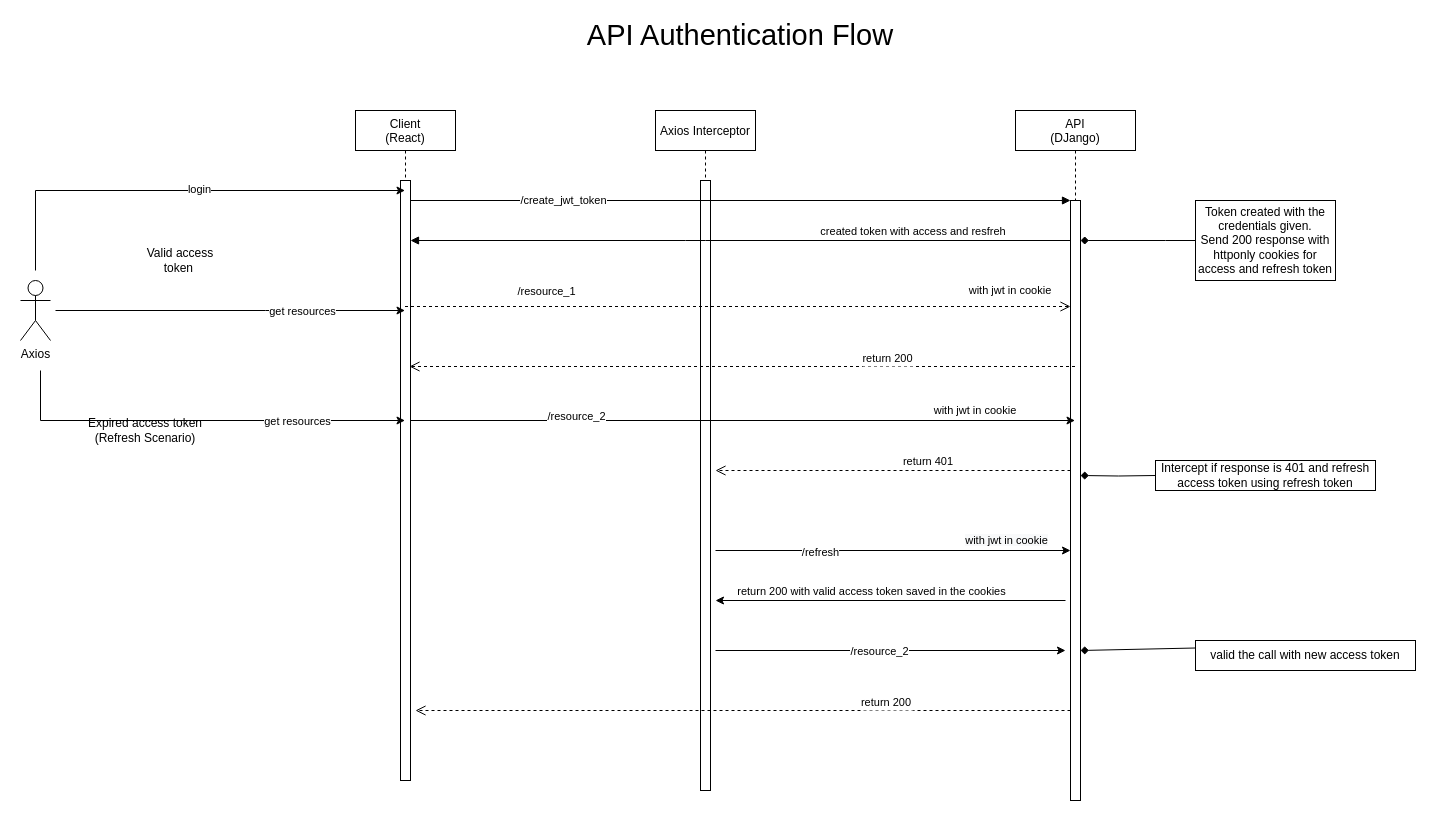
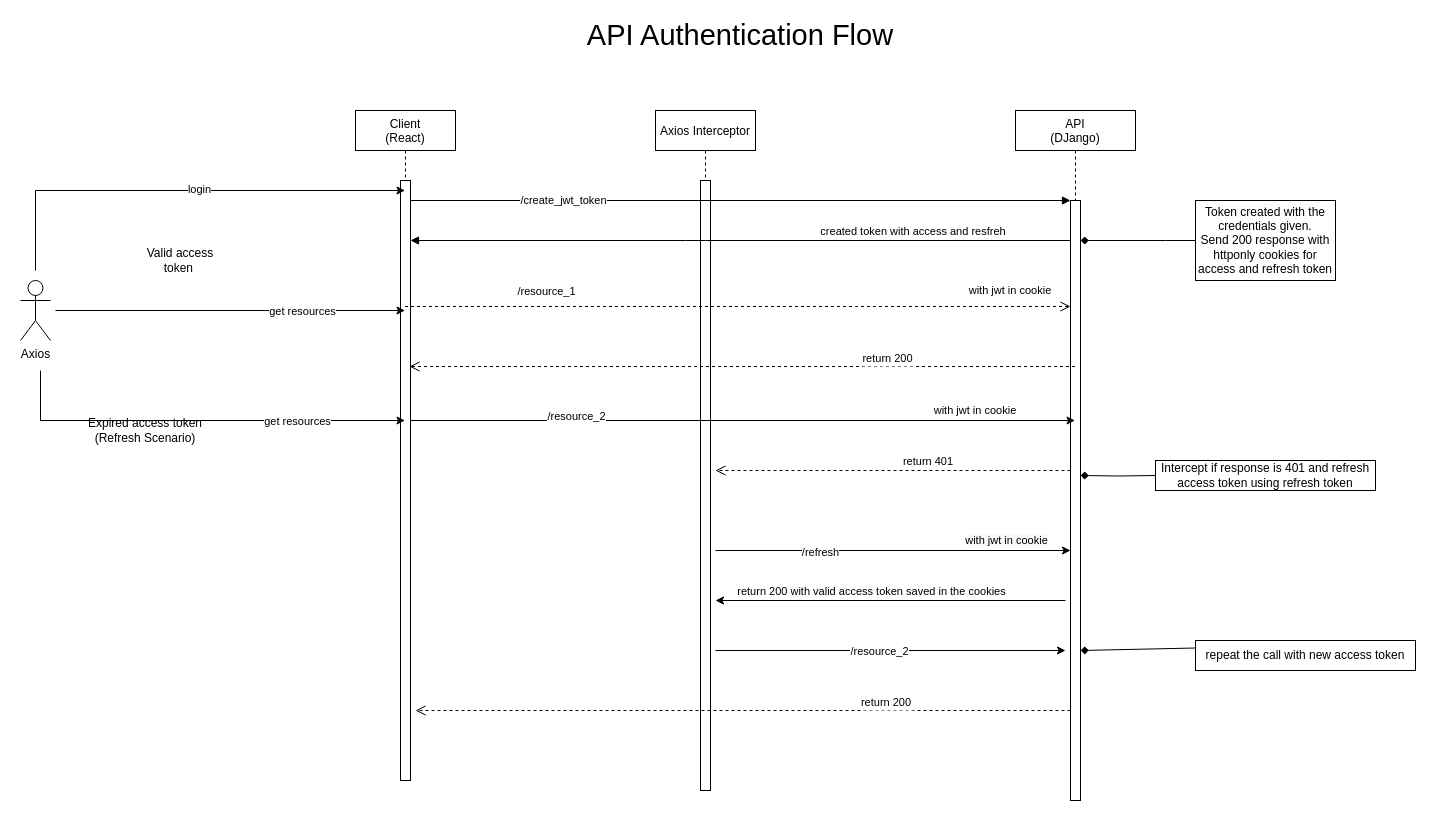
node "valid the call with new access token": label "valid the call with new access token" -> "repeat the call with new access token"
